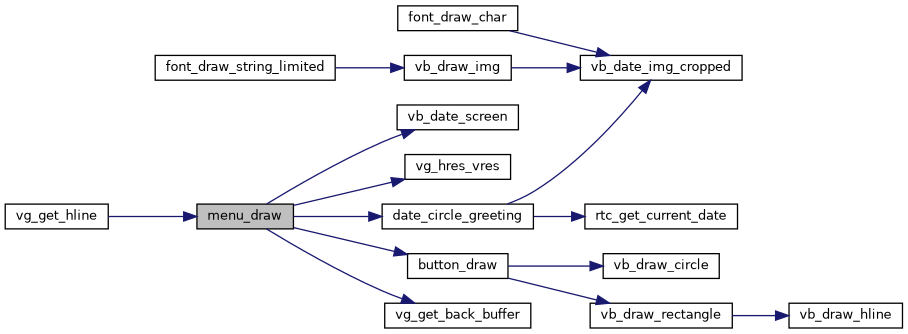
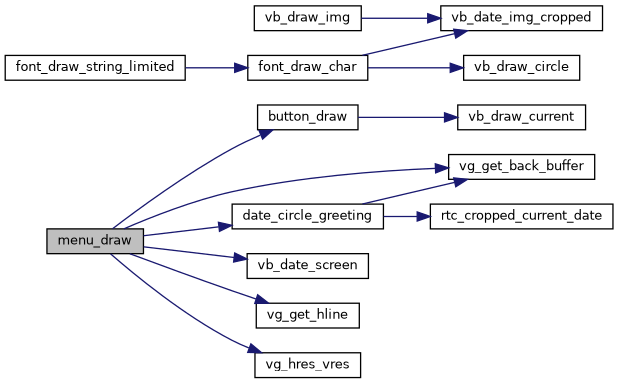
edge "font_draw_string_limited" -> "vb_draw_img": now "font_draw_string_limited" -> "font_draw_char"
edge "date_circle_greeting" -> "vb_date_img_cropped": now "date_circle_greeting" -> "vg_get_back_buffer"
edge "vg_get_hline" -> "menu_draw": reversed
node "rtc_get_current_date": label "rtc_get_current_date" -> "rtc_cropped_current_date"
edge "button_draw" -> "vb_draw_circle": now "font_draw_char" -> "vb_draw_circle"
node "vb_draw_rectangle": label "vb_draw_rectangle" -> "vb_draw_current"
node "vb_draw_hline": removed
